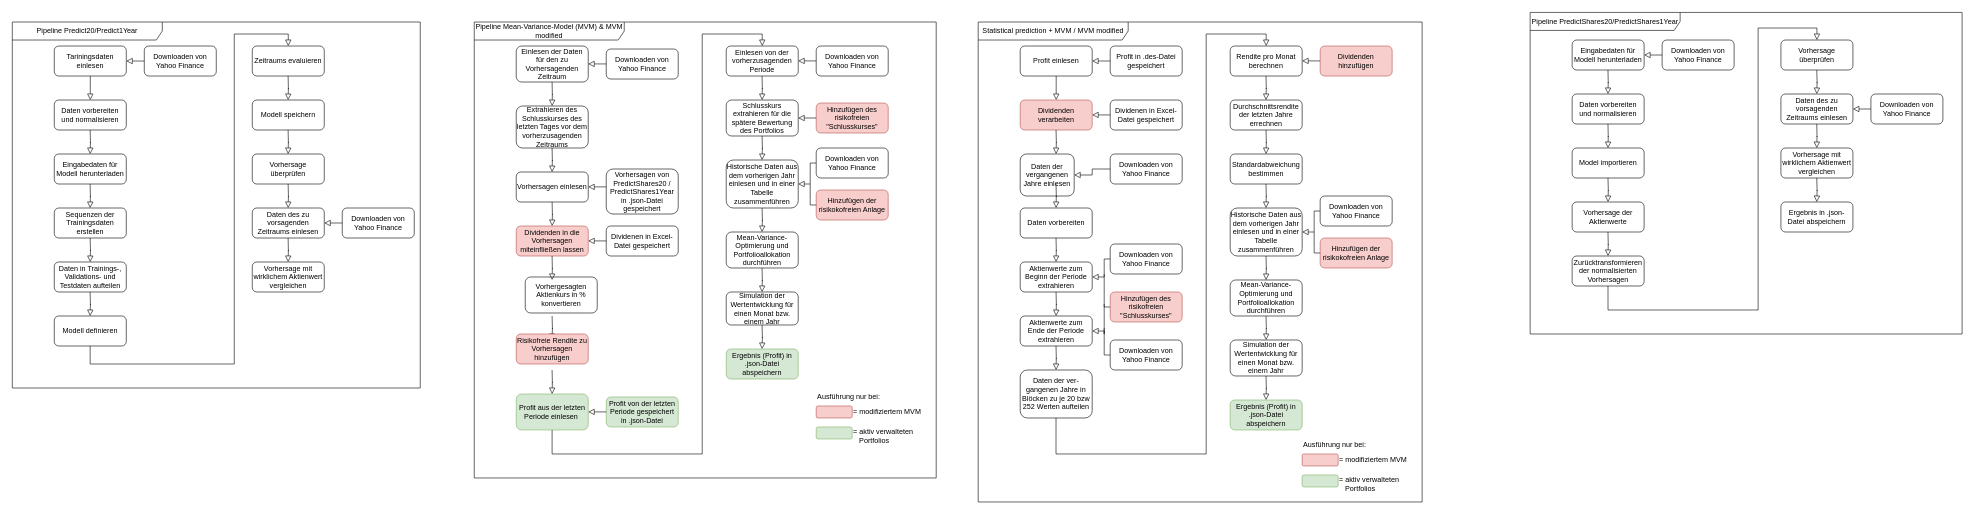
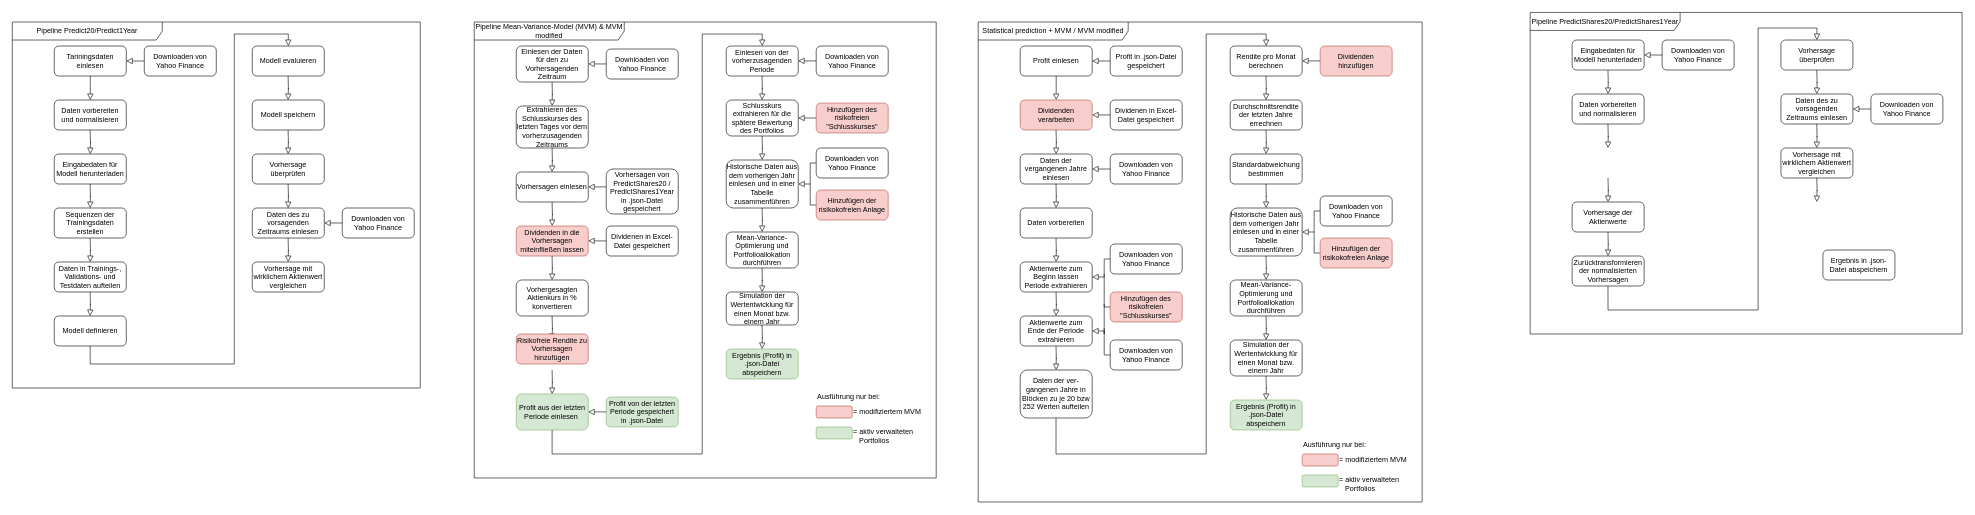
node "Zeitraums evaluieren": label "Zeitraums evaluieren" -> "Modell evaluieren"
node "Profit in .des-Datei gespeichert": label "Profit in .des-Datei gespeichert" -> "Profit in .json-Datei gespeichert"
node "Model importieren": removed
node "Daten der vergangenen Jahre einlesen": size 54x42 -> 72x30
node "Ergebnis in .json-Datei abspeichern": moved (1817, 217) -> (1859, 265)
node "Aktienwerte zum Beginn der Periode extrahieren": label "Aktienwerte zum Beginn der Periode extrahieren" -> "Aktienwerte zum Beginn lassen Periode extrahieren"
node "Vorhergesagten Aktienkurs in % konvertieren": moved (561, 295) -> (552, 298)
